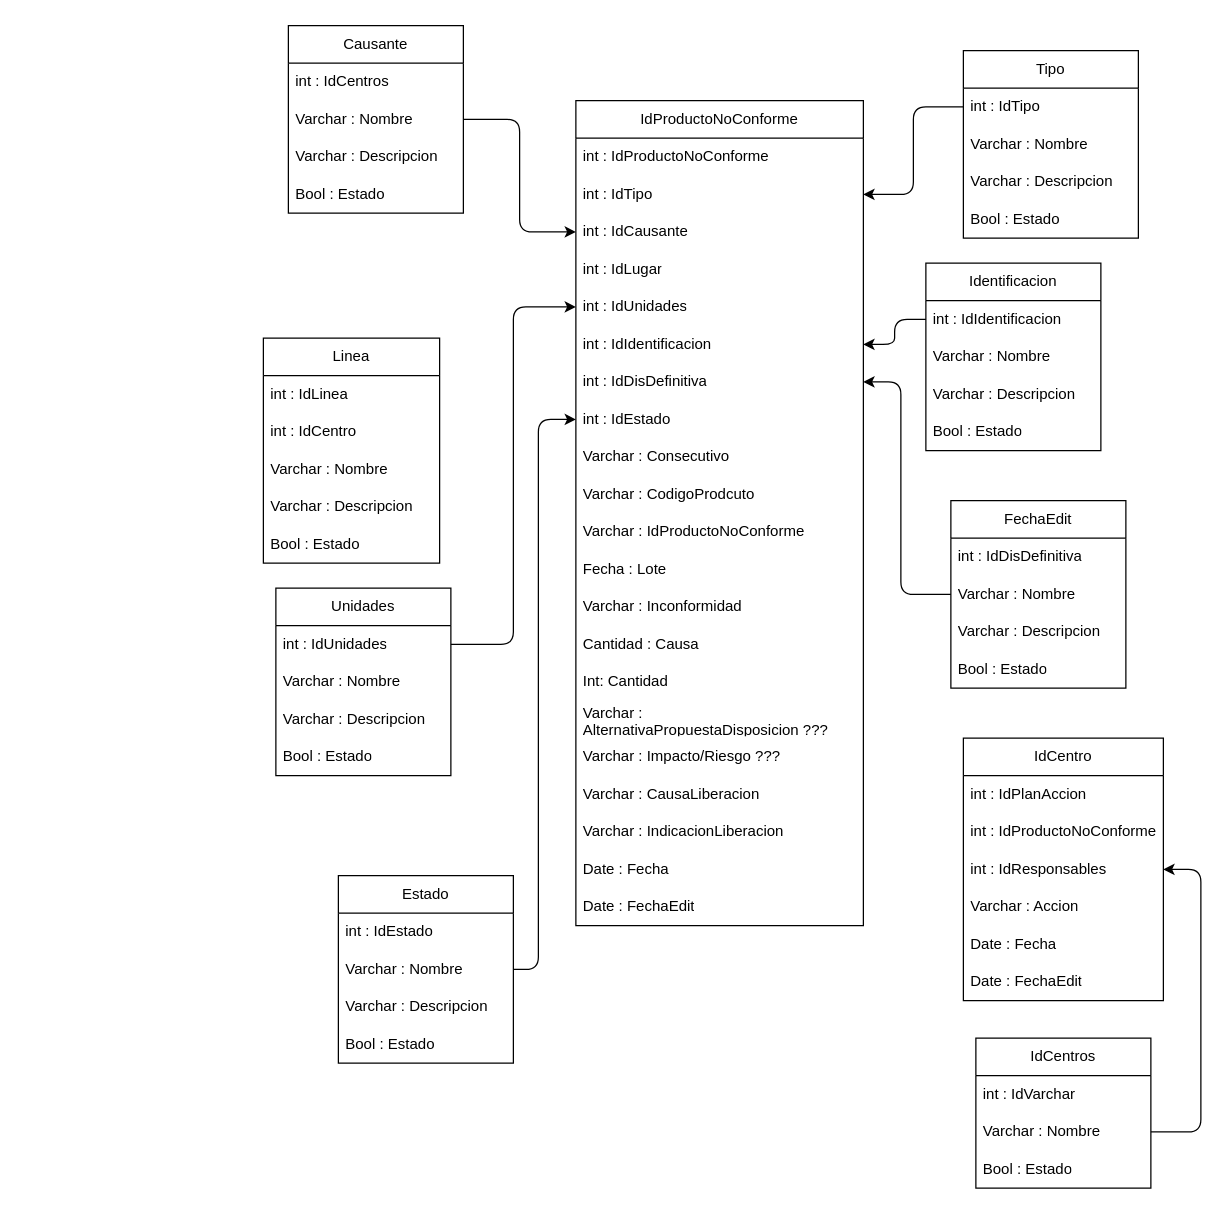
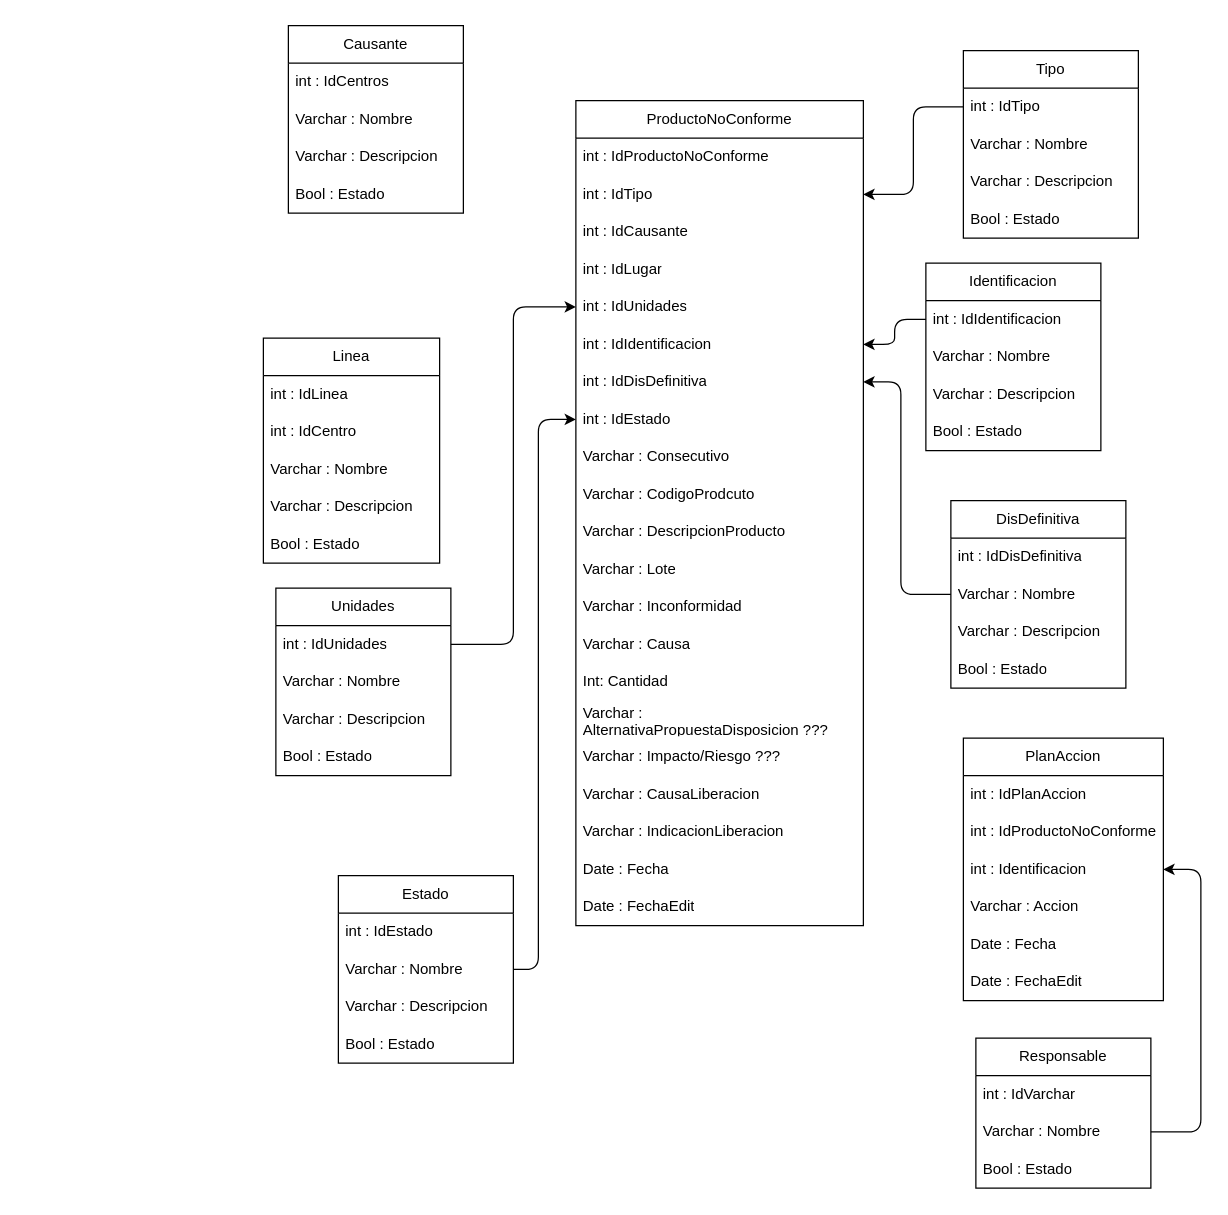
node "IdProductoNoConforme": label "IdProductoNoConforme" -> "ProductoNoConforme"
edge "Causante" -> "int : IdCausante": removed
node "FechaEdit": label "FechaEdit" -> "DisDefinitiva"
node "Varchar : IdProductoNoConforme": label "Varchar : IdProductoNoConforme" -> "Varchar : DescripcionProducto"
node "Fecha : Lote": label "Fecha : Lote" -> "Varchar : Lote"
node "Cantidad : Causa": label "Cantidad : Causa" -> "Varchar : Causa"
node "IdCentro": label "IdCentro" -> "PlanAccion"
node "int : IdResponsables": label "int : IdResponsables" -> "int : Identificacion"
node "IdCentros": label "IdCentros" -> "Responsable"
